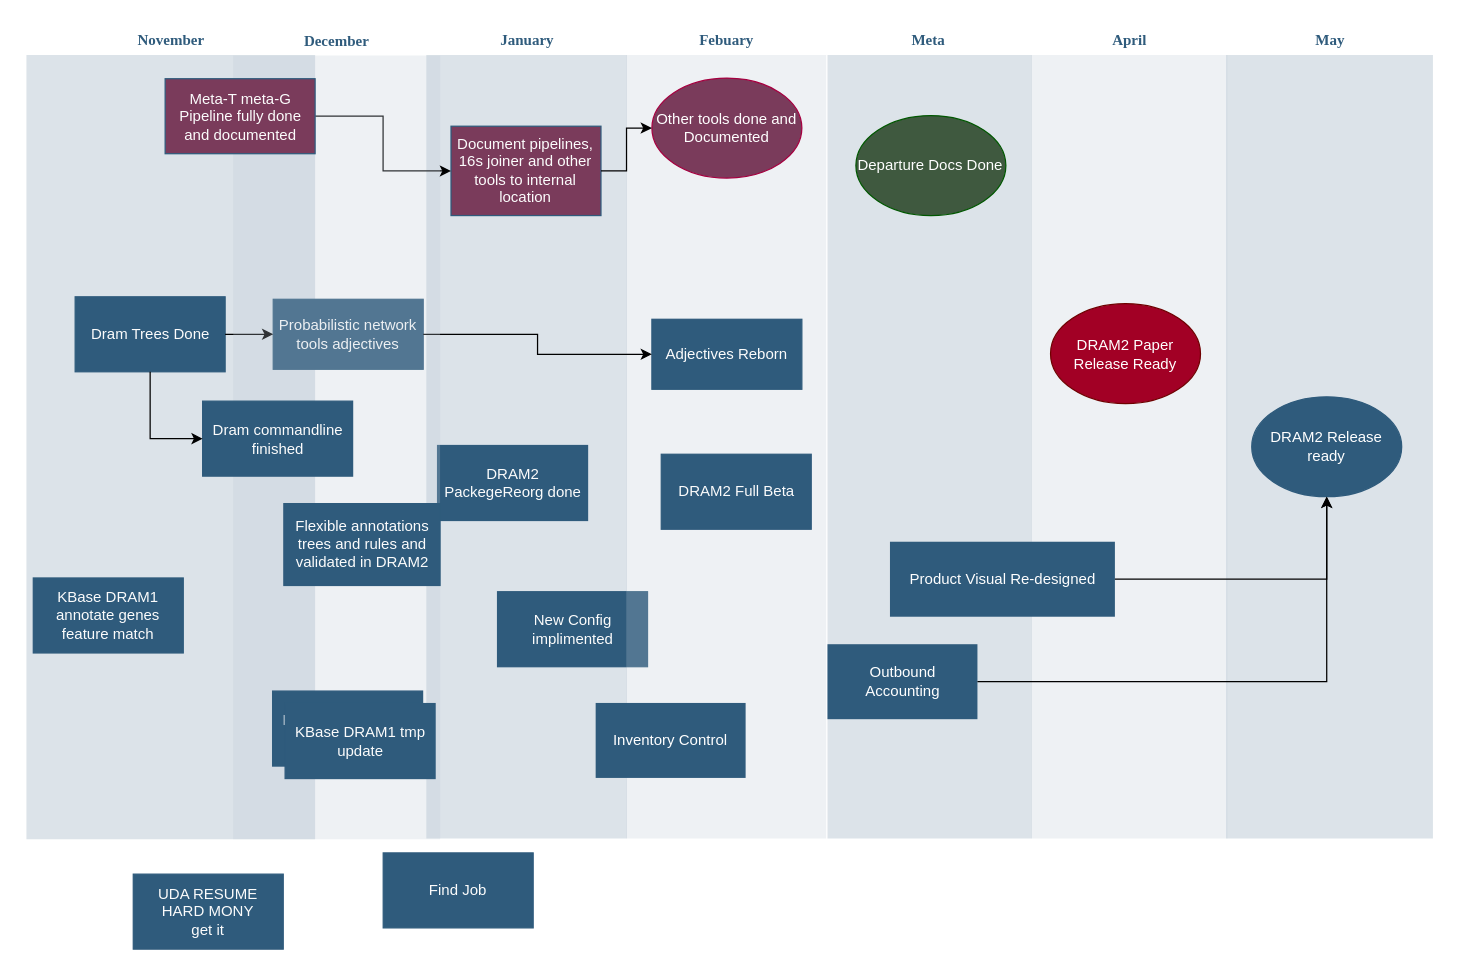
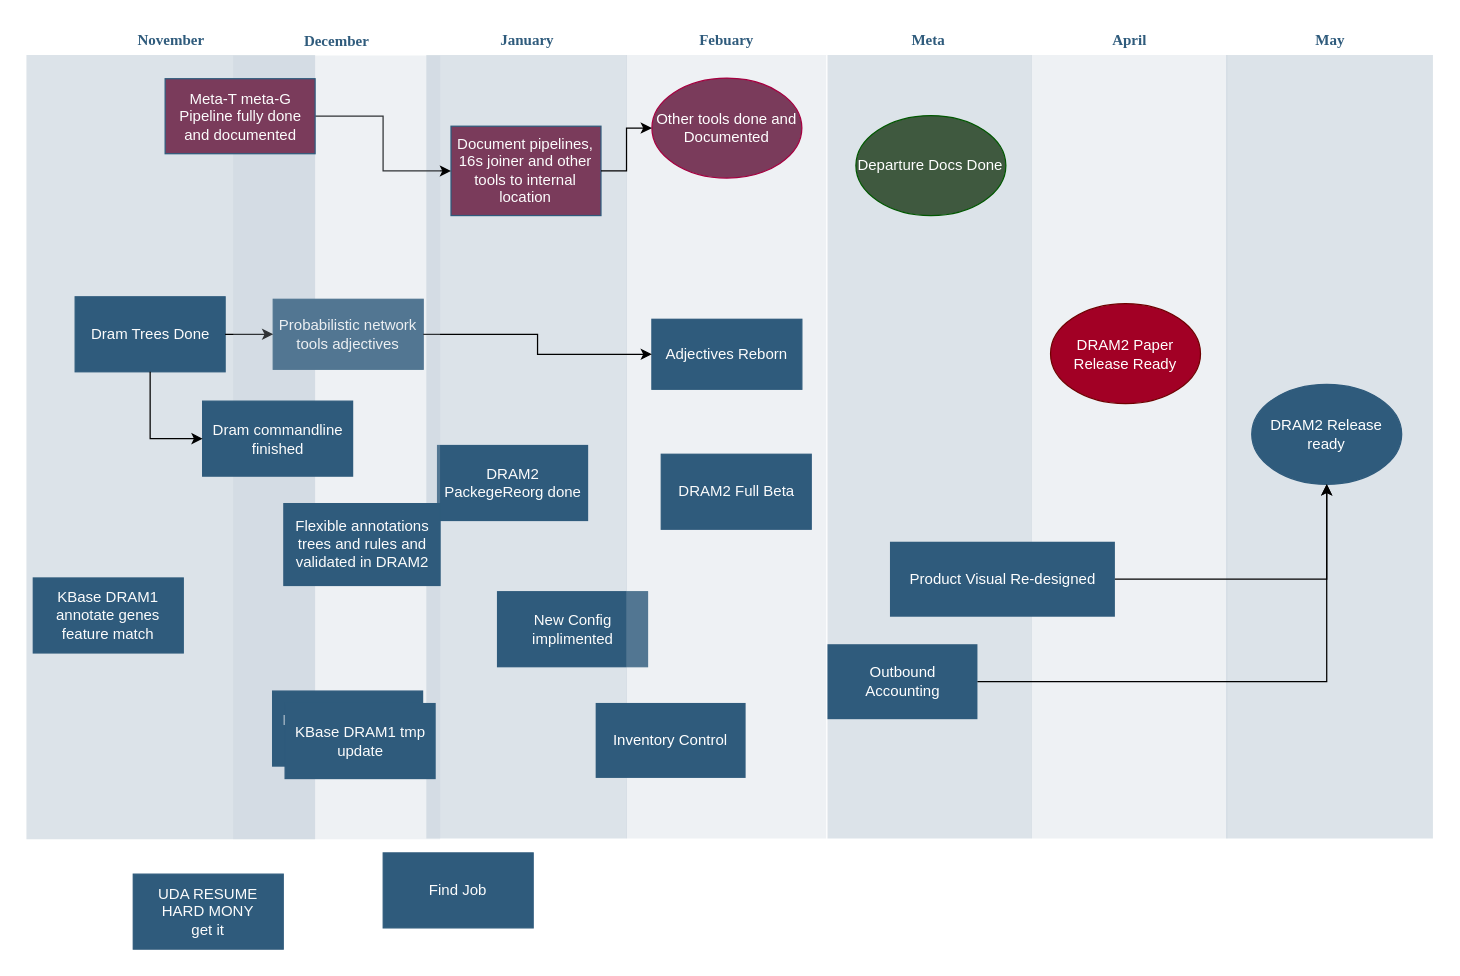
node "DRAM2 Release ready": moved (1327, 447) -> (1327, 434)
